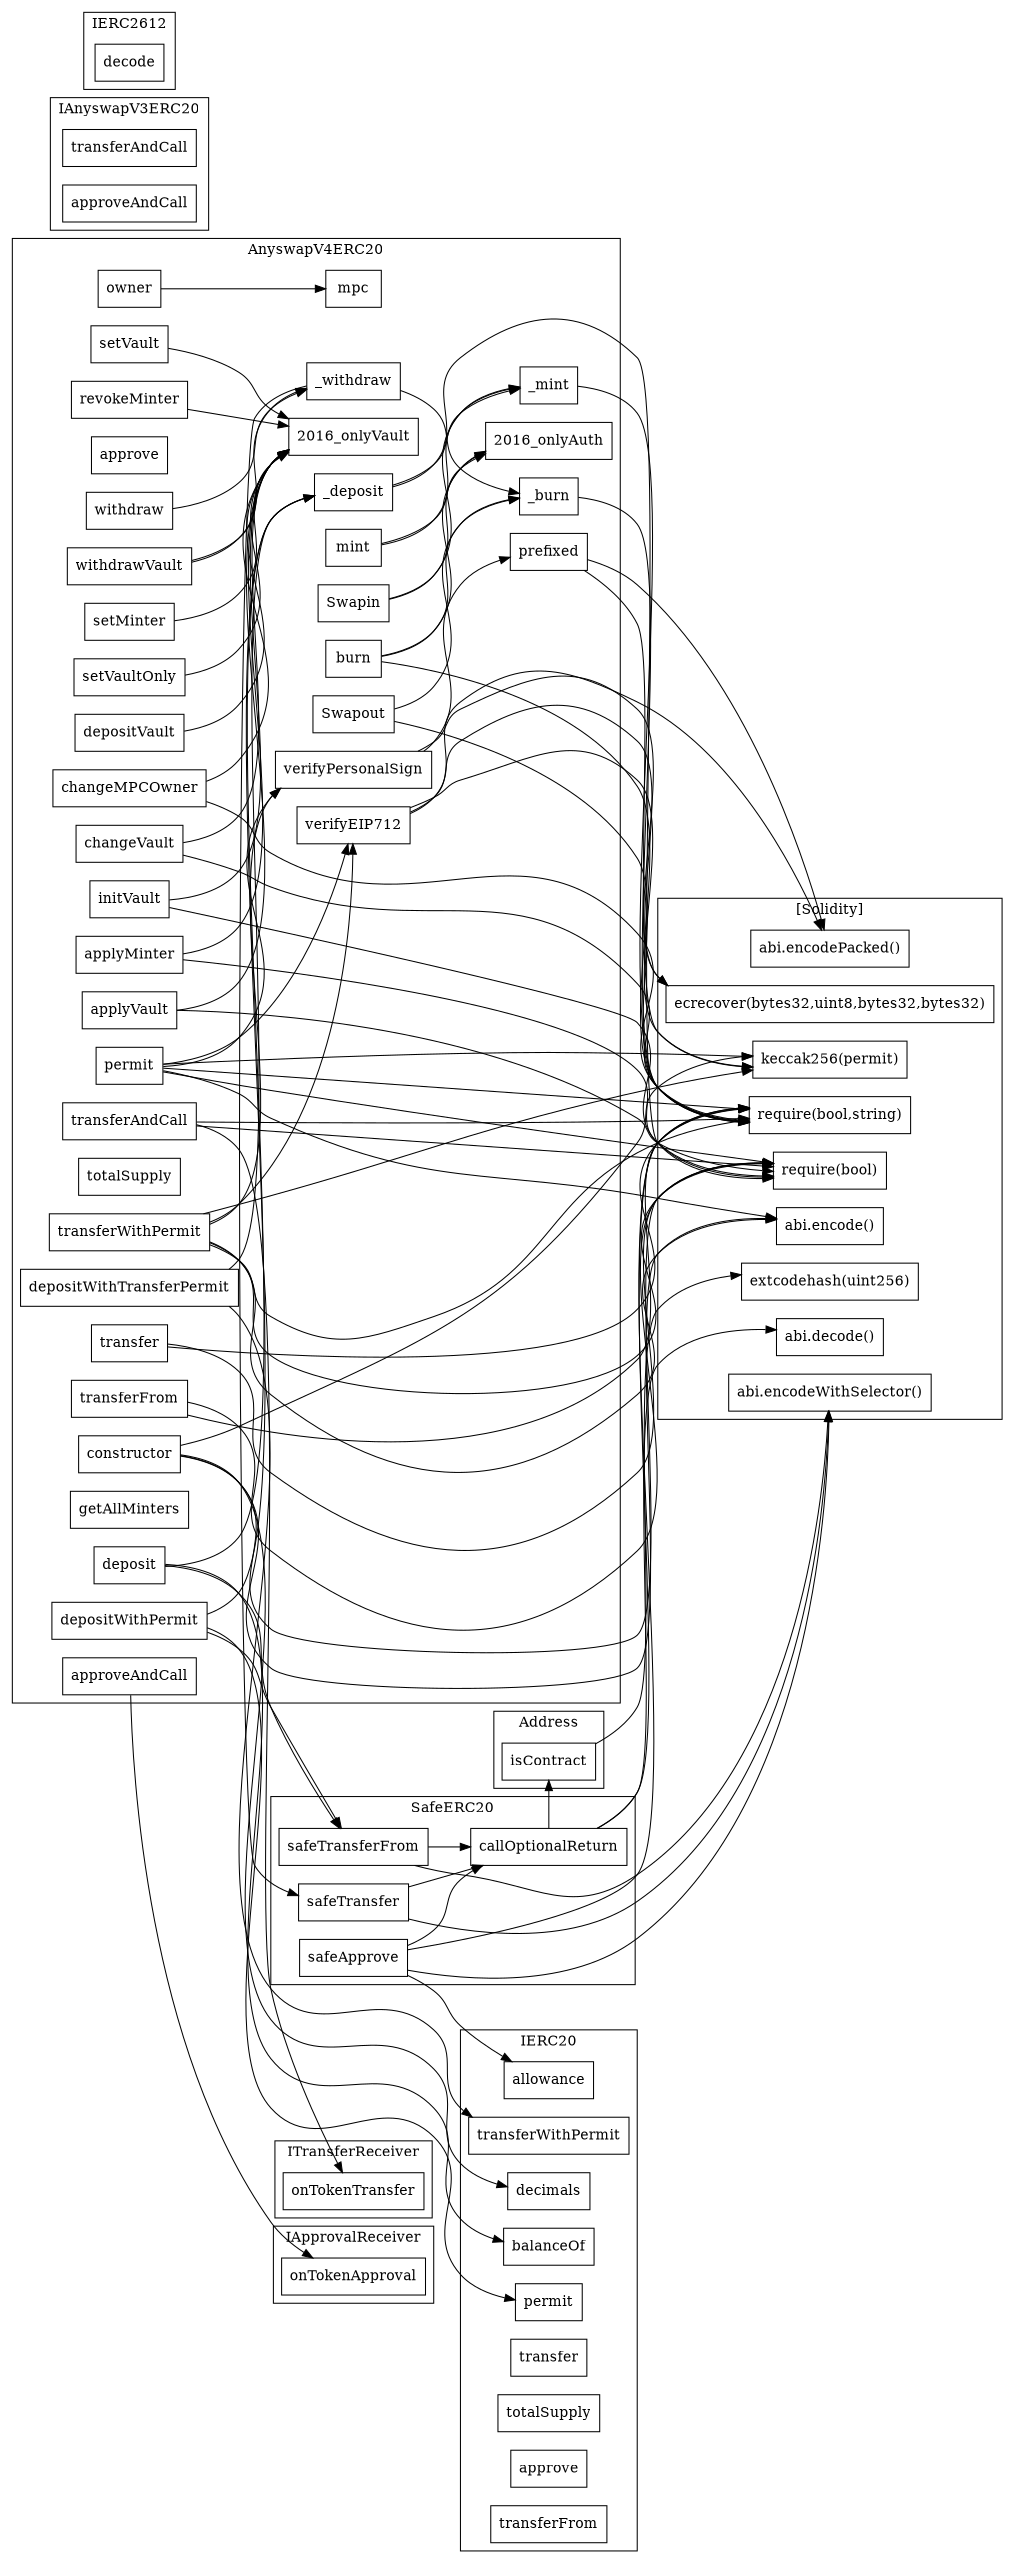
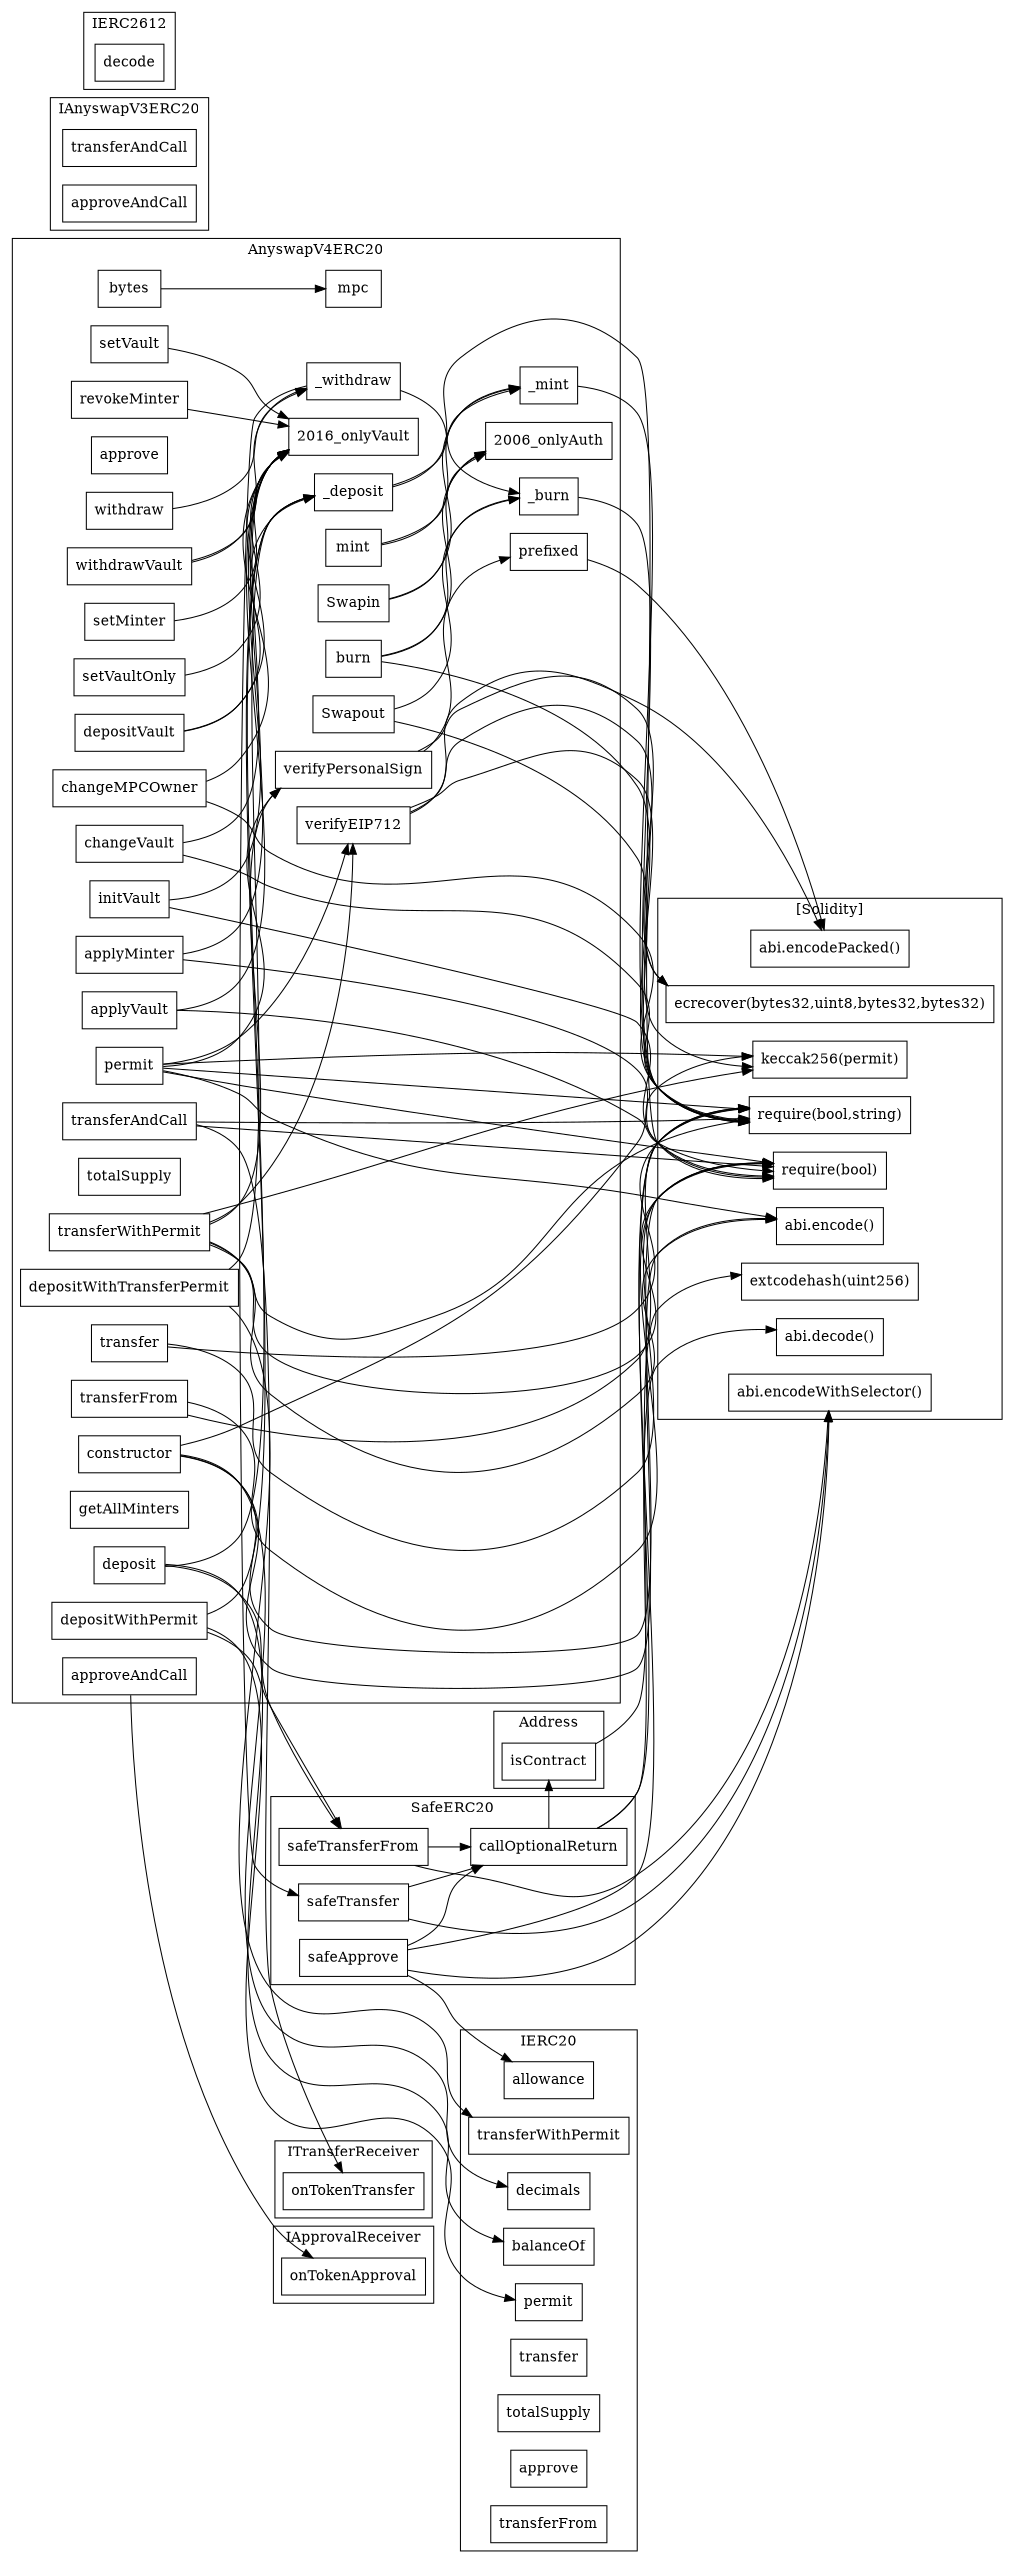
node "owner": label "owner" -> "bytes"
node "2016_onlyAuth": label "2016_onlyAuth" -> "2006_onlyAuth"
edge "depositVault" -> "_deposit": added
edge "prefixed" -> "keccak256(permit)": removed
